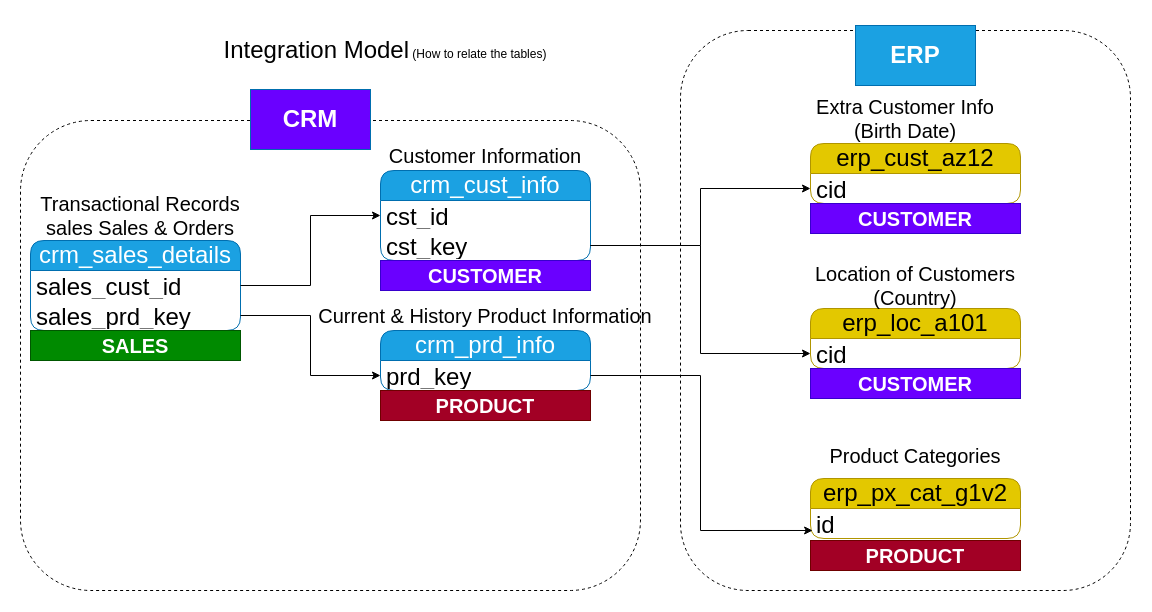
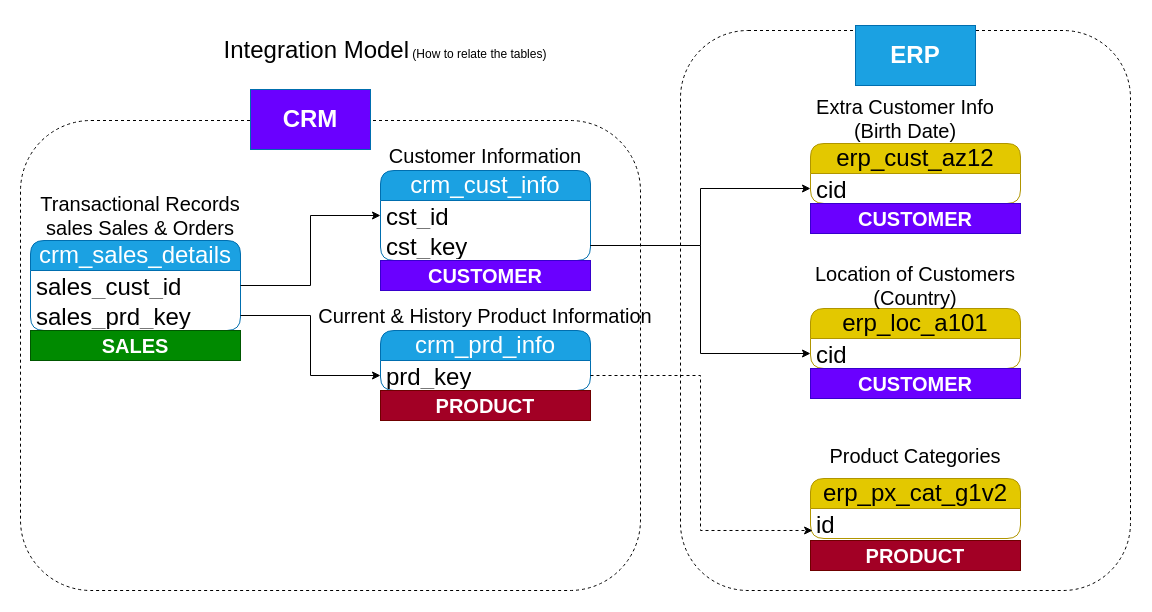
edge "prd_key" -> "id": style solid -> dashed
